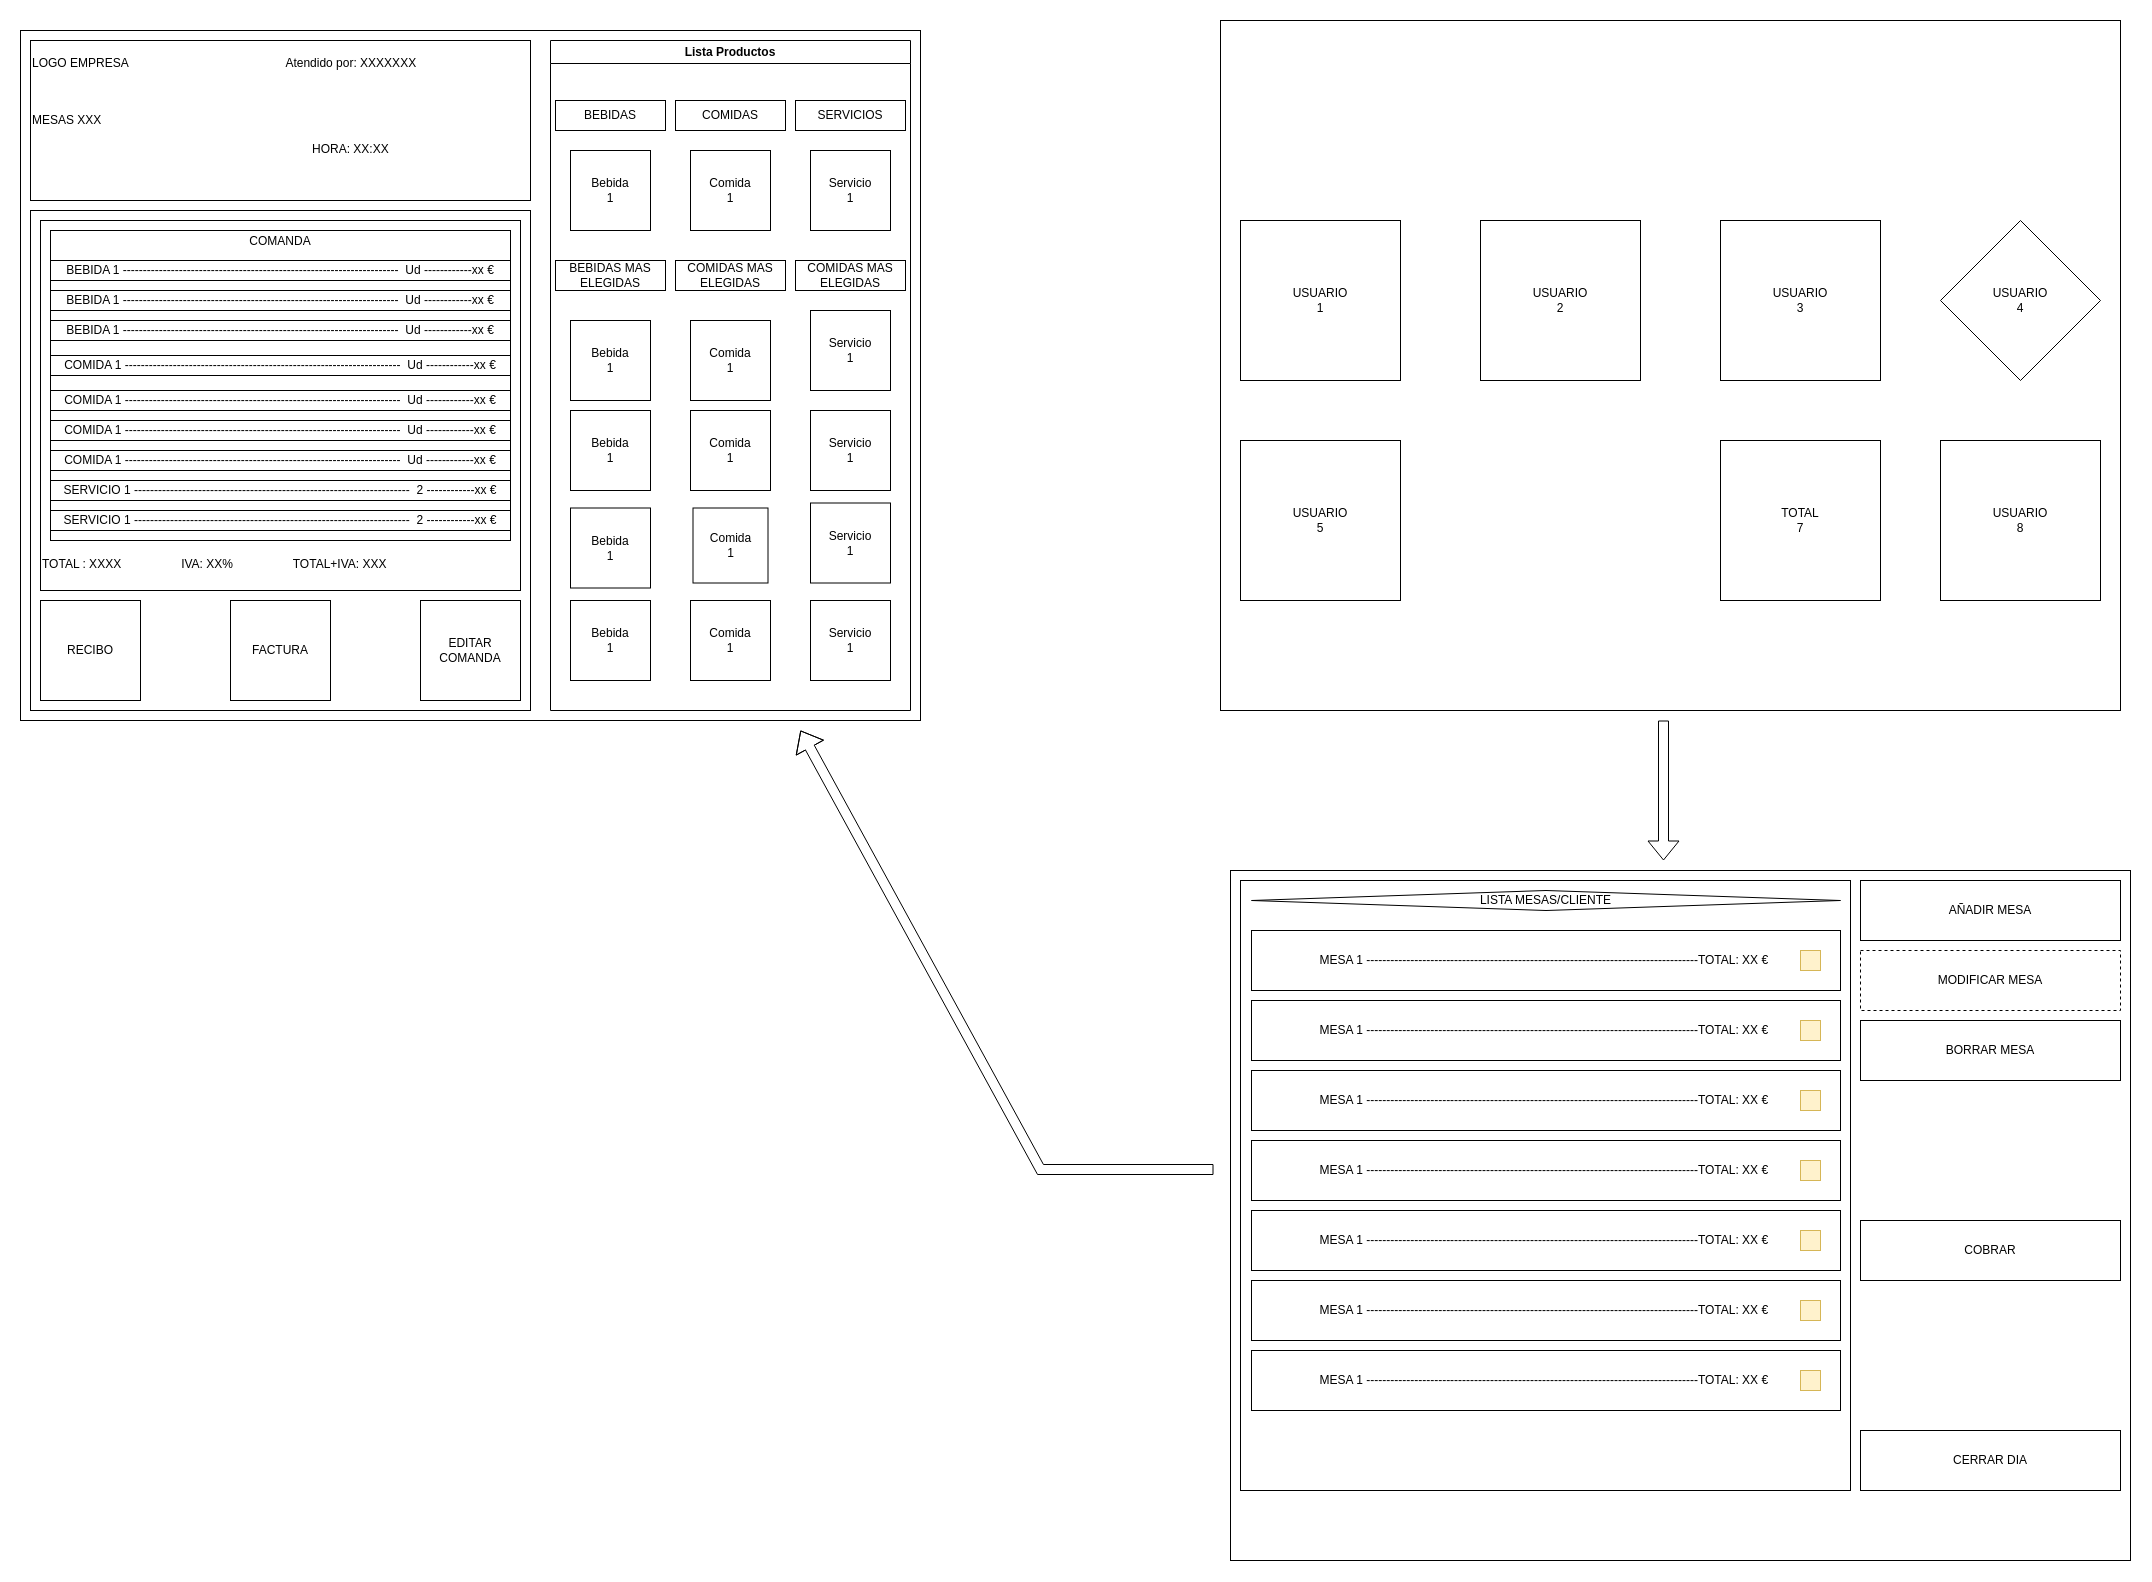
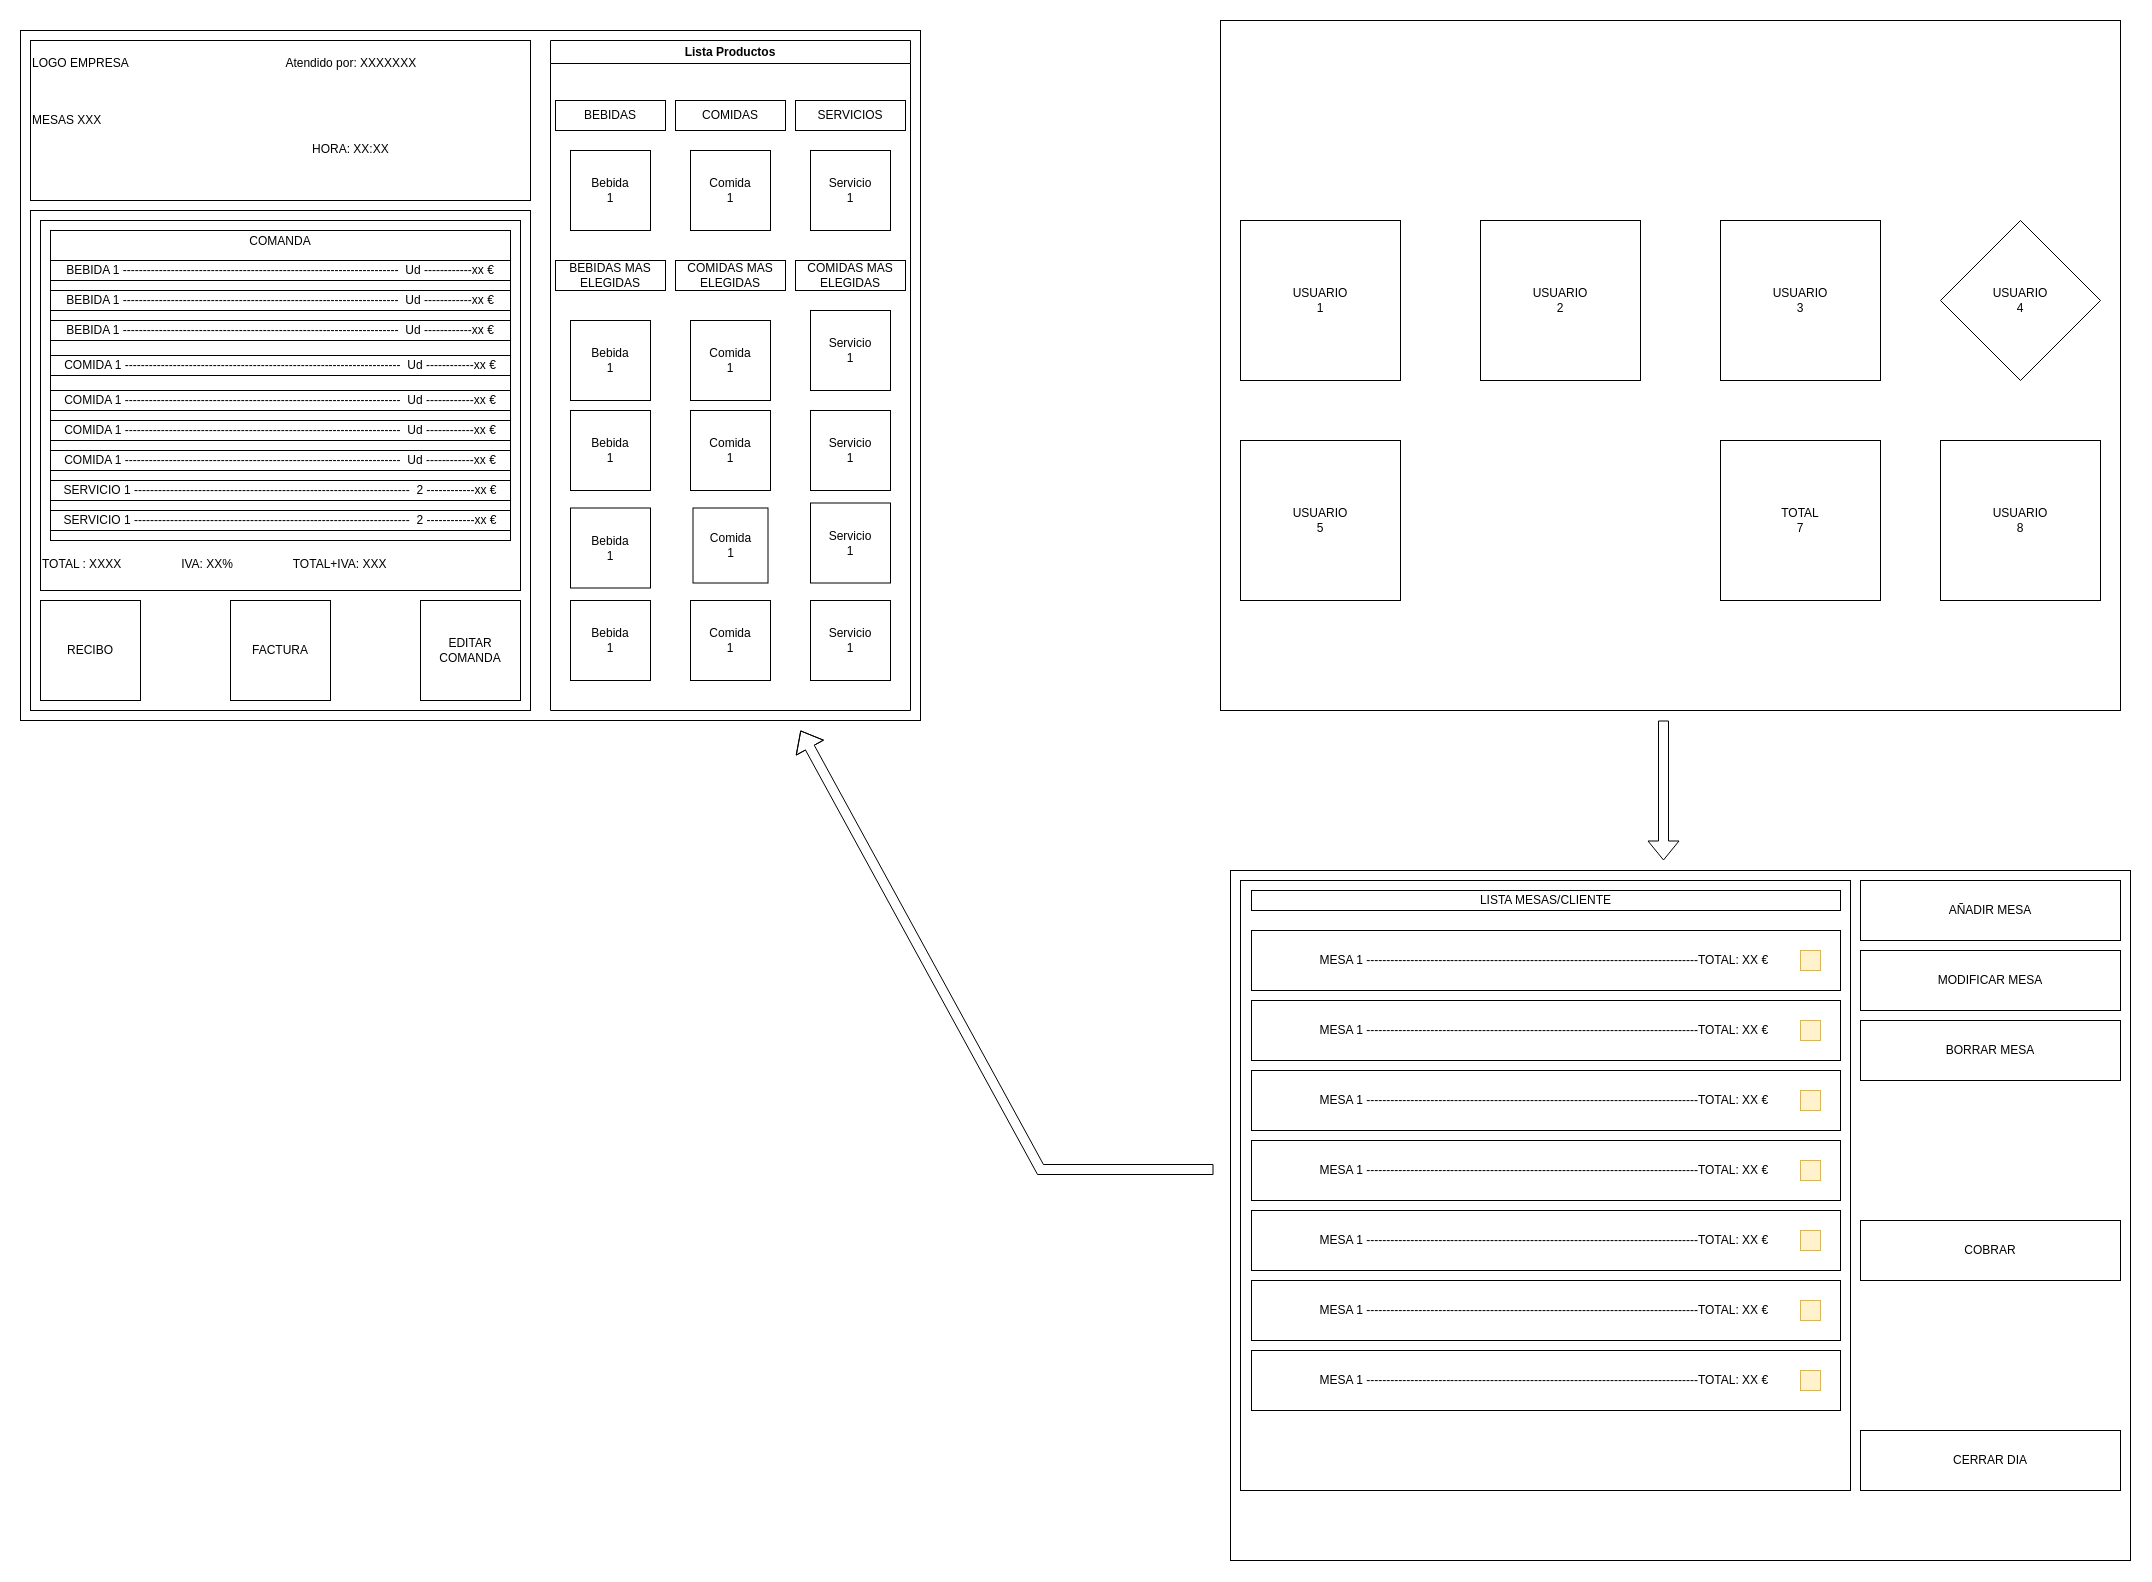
node "LISTA MESAS/CLIENTE": shape diamond -> rectangle
node "MODIFICAR MESA": style dashed -> solid
